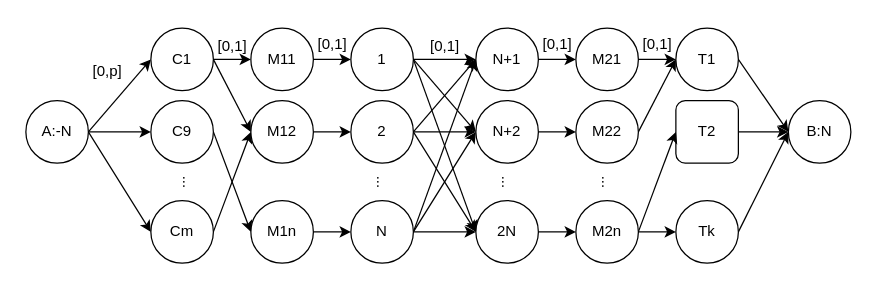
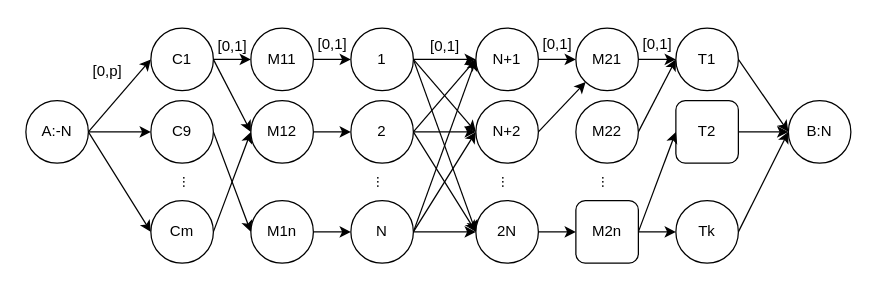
edge "N+2" -> "M22": now "N+2" -> "M21"
node "M2n": shape ellipse -> rounded rectangle
